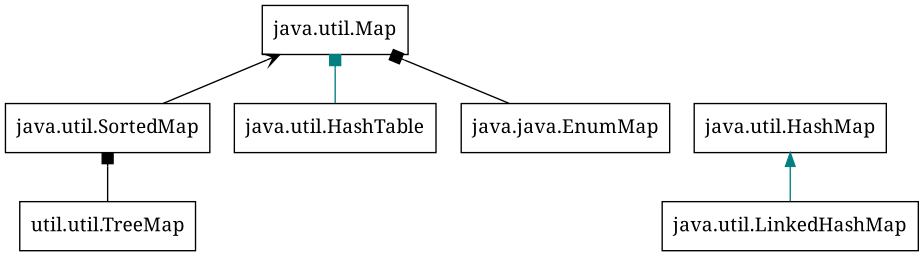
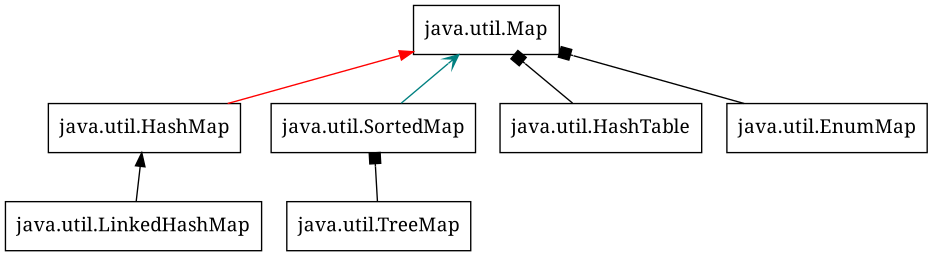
edge "java.util.HashMap" -> "java.util.Map": added
edge "java.util.SortedMap" -> "java.util.Map": color black -> teal
edge "java.util.HashTable" -> "java.util.Map": color teal -> black
node "java.java.EnumMap": label "java.java.EnumMap" -> "java.util.EnumMap"
edge "java.util.LinkedHashMap" -> "java.util.HashMap": color teal -> black
node "util.util.TreeMap": label "util.util.TreeMap" -> "java.util.TreeMap"
